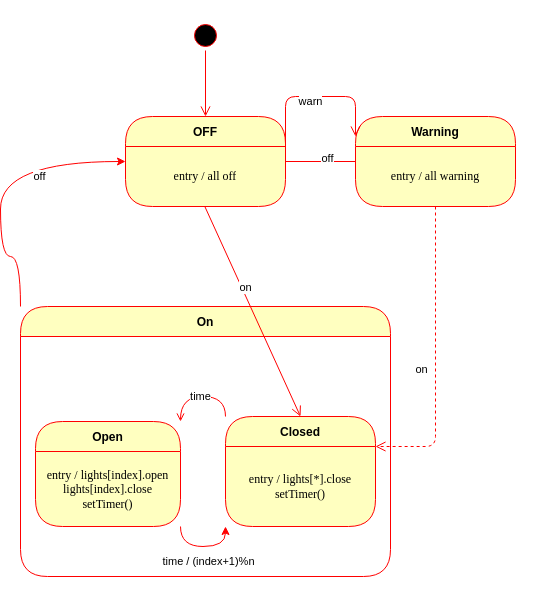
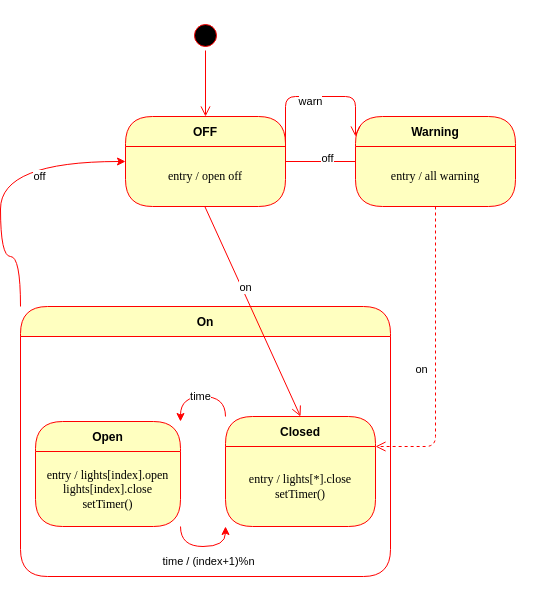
node "entry / all off": label "entry / all off" -> "entry / open off"
edge "Closed" -> "Open": arrowhead open -> classic
